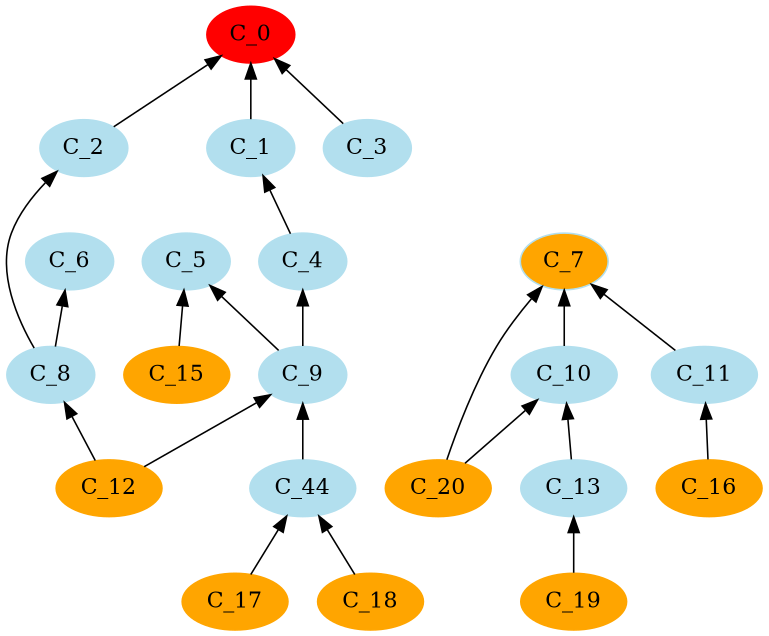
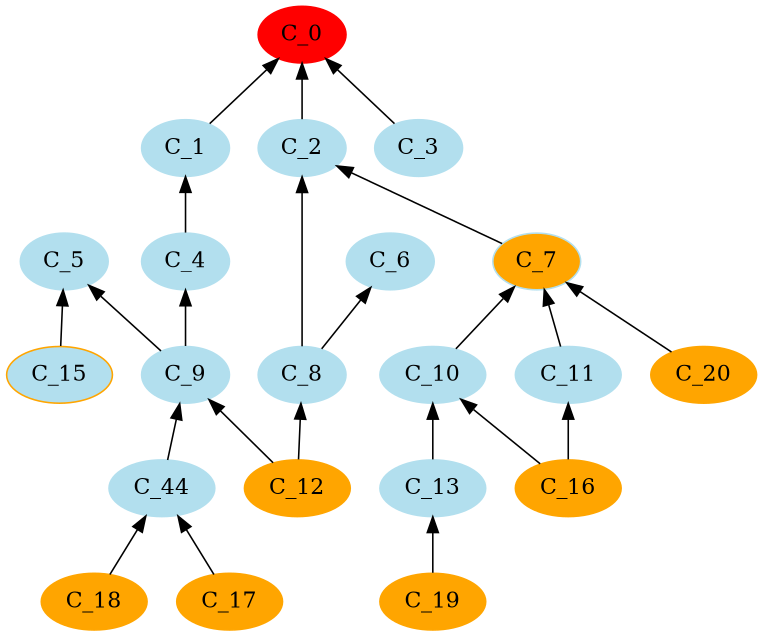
edge "C_7" -> "C_2": added
node "C_15": fillcolor orange -> lightblue2
edge "C_20" -> "C_10": now "C_16" -> "C_10"
